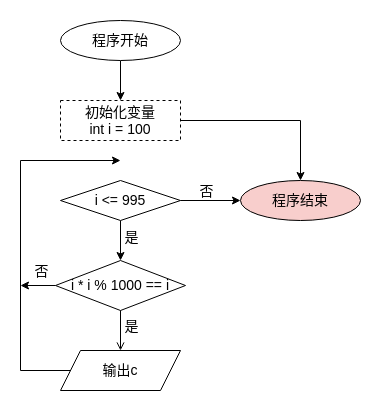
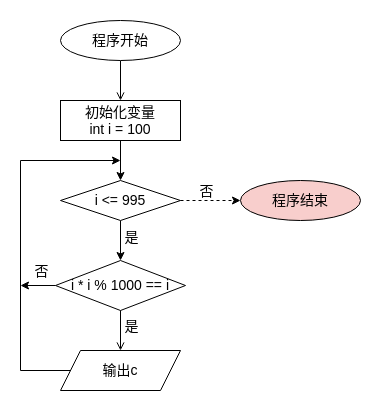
edge "程序开始" -> "初始化变量 int i = 100": arrowhead classic -> open
node "初始化变量 int i = 100": style dashed -> solid
edge "初始化变量 int i = 100" -> "程序结束": now "初始化变量 int i = 100" -> "i <= 995"
edge "i <= 995" -> "程序结束": style solid -> dashed
